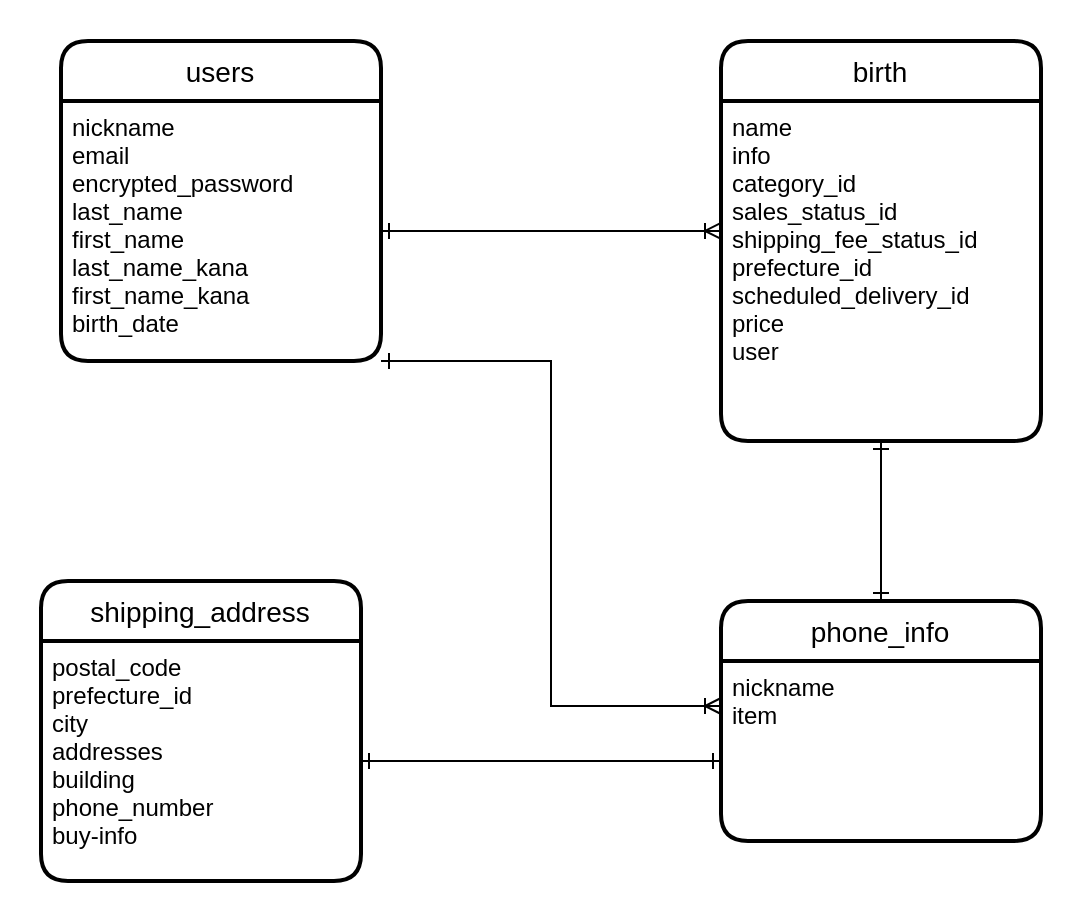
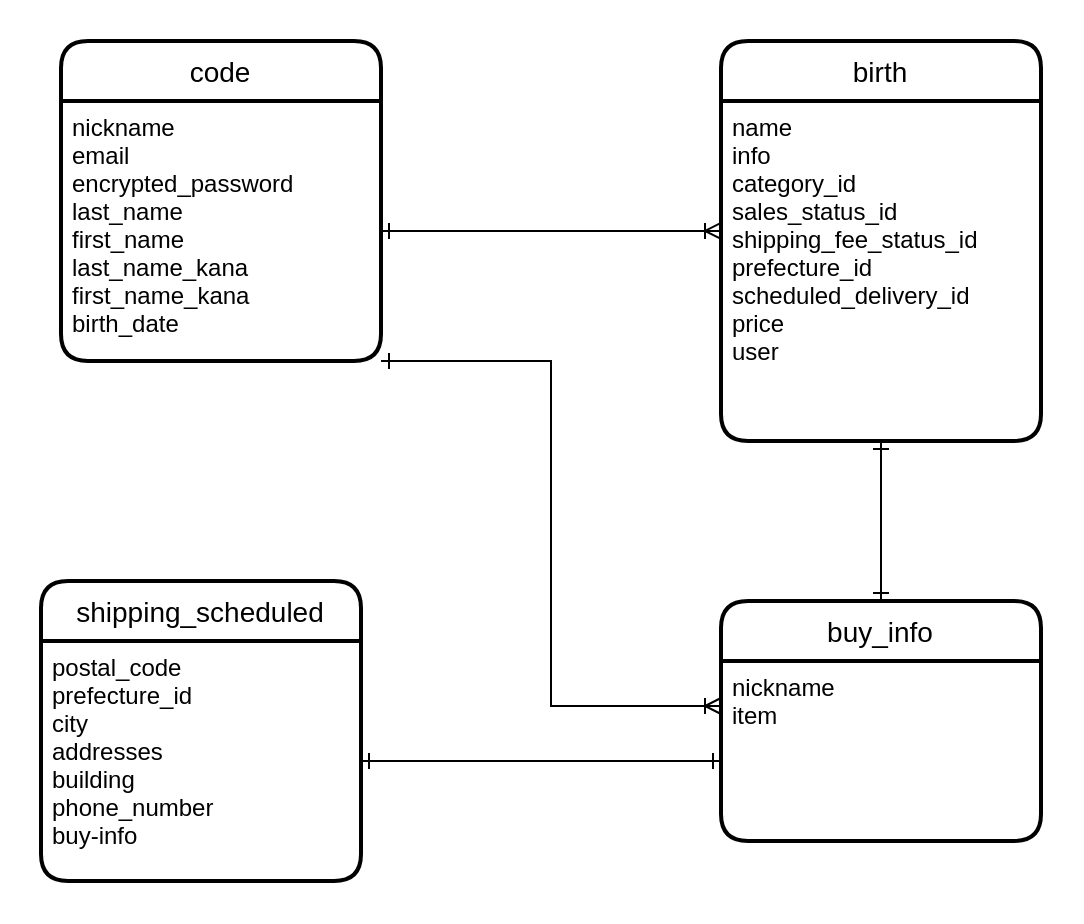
node "users": label "users" -> "code"
node "shipping_address": label "shipping_address" -> "shipping_scheduled"
node "phone_info": label "phone_info" -> "buy_info"
